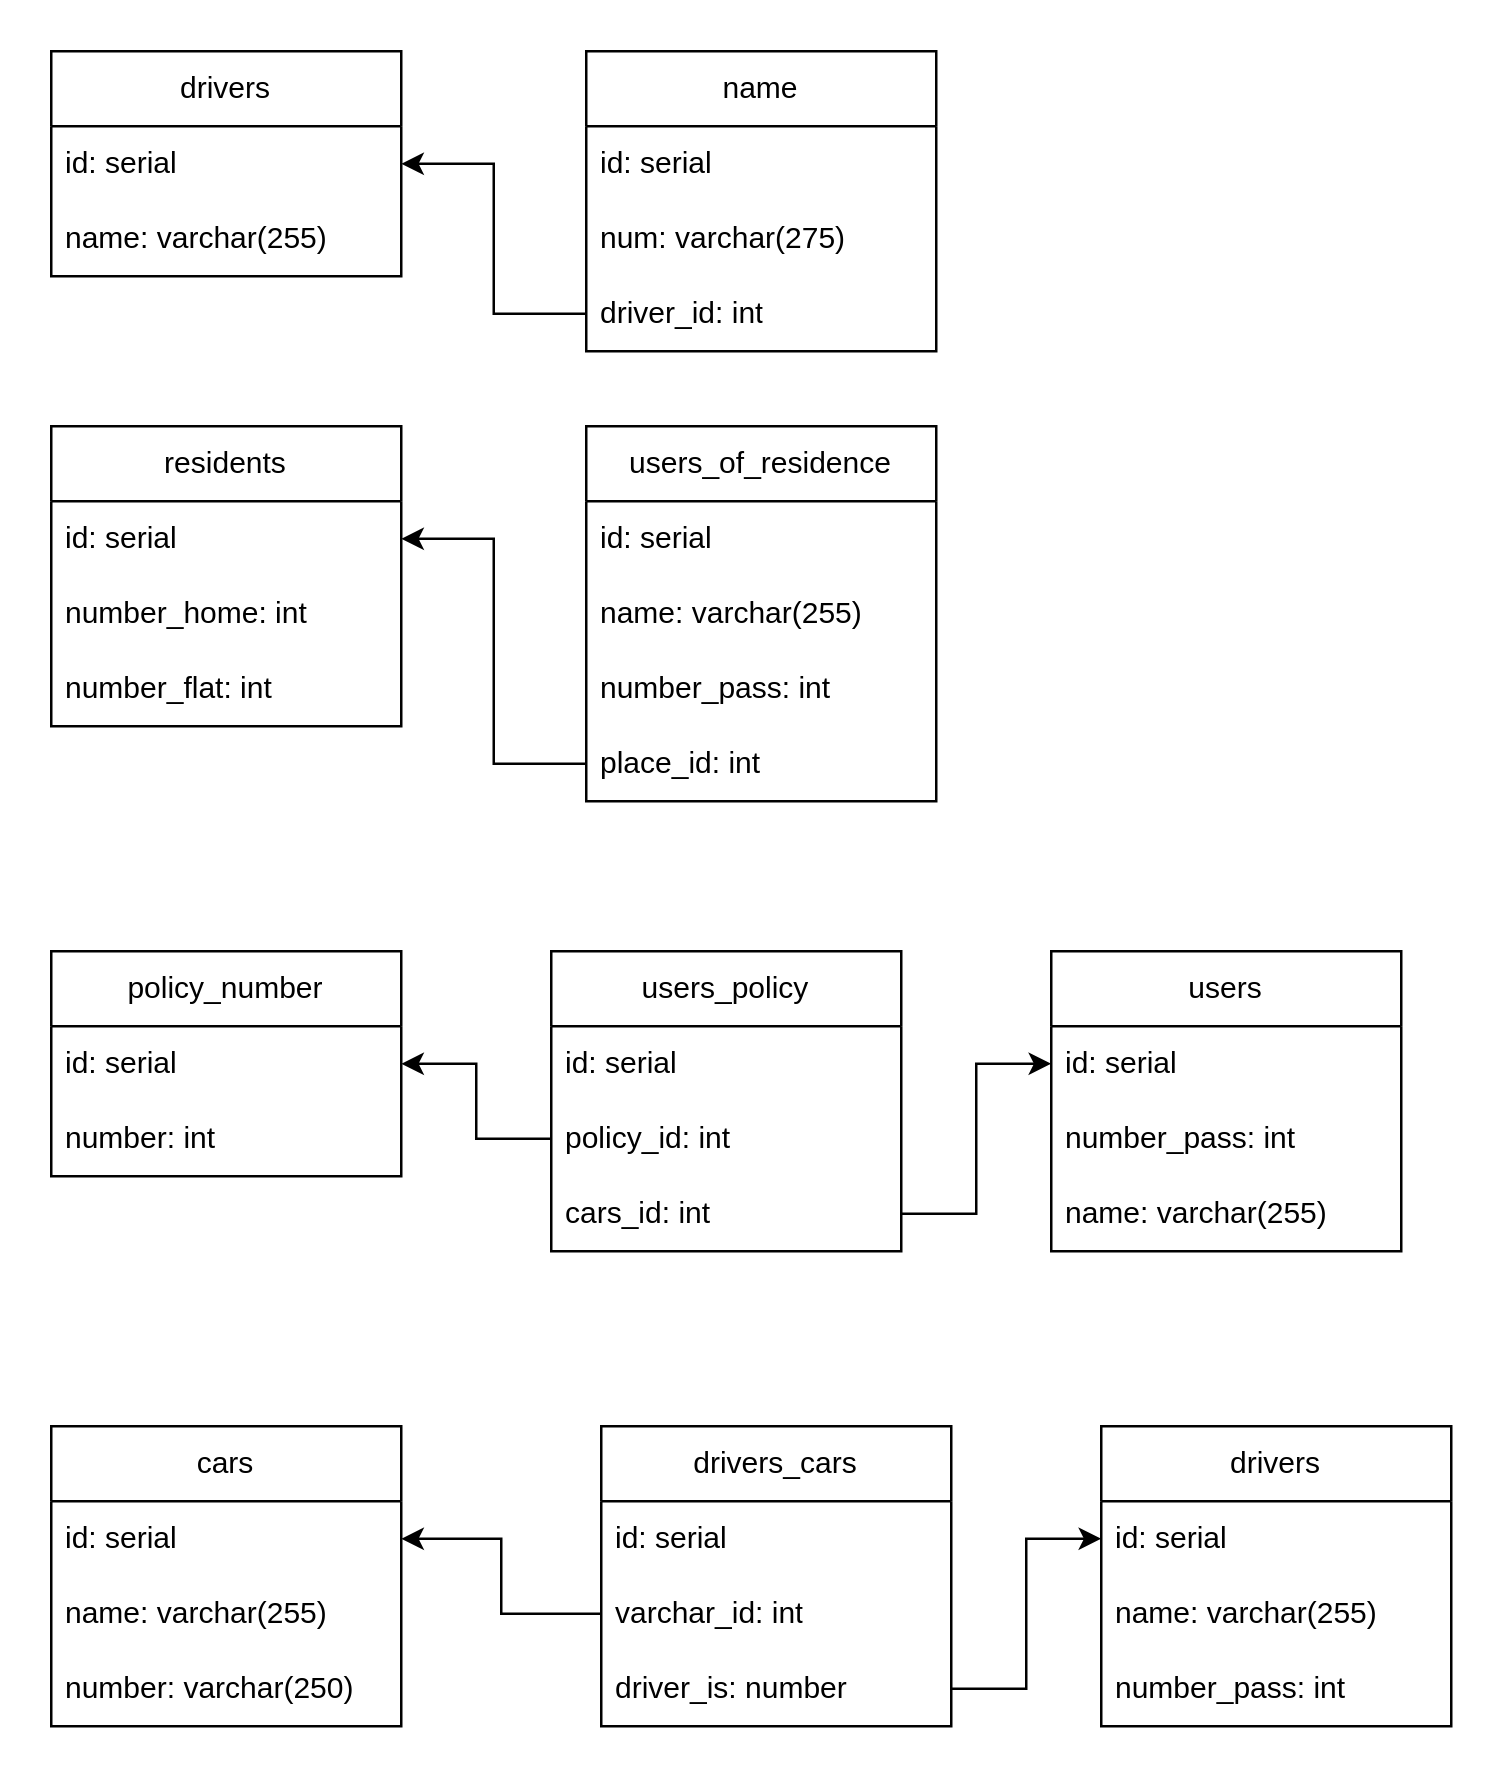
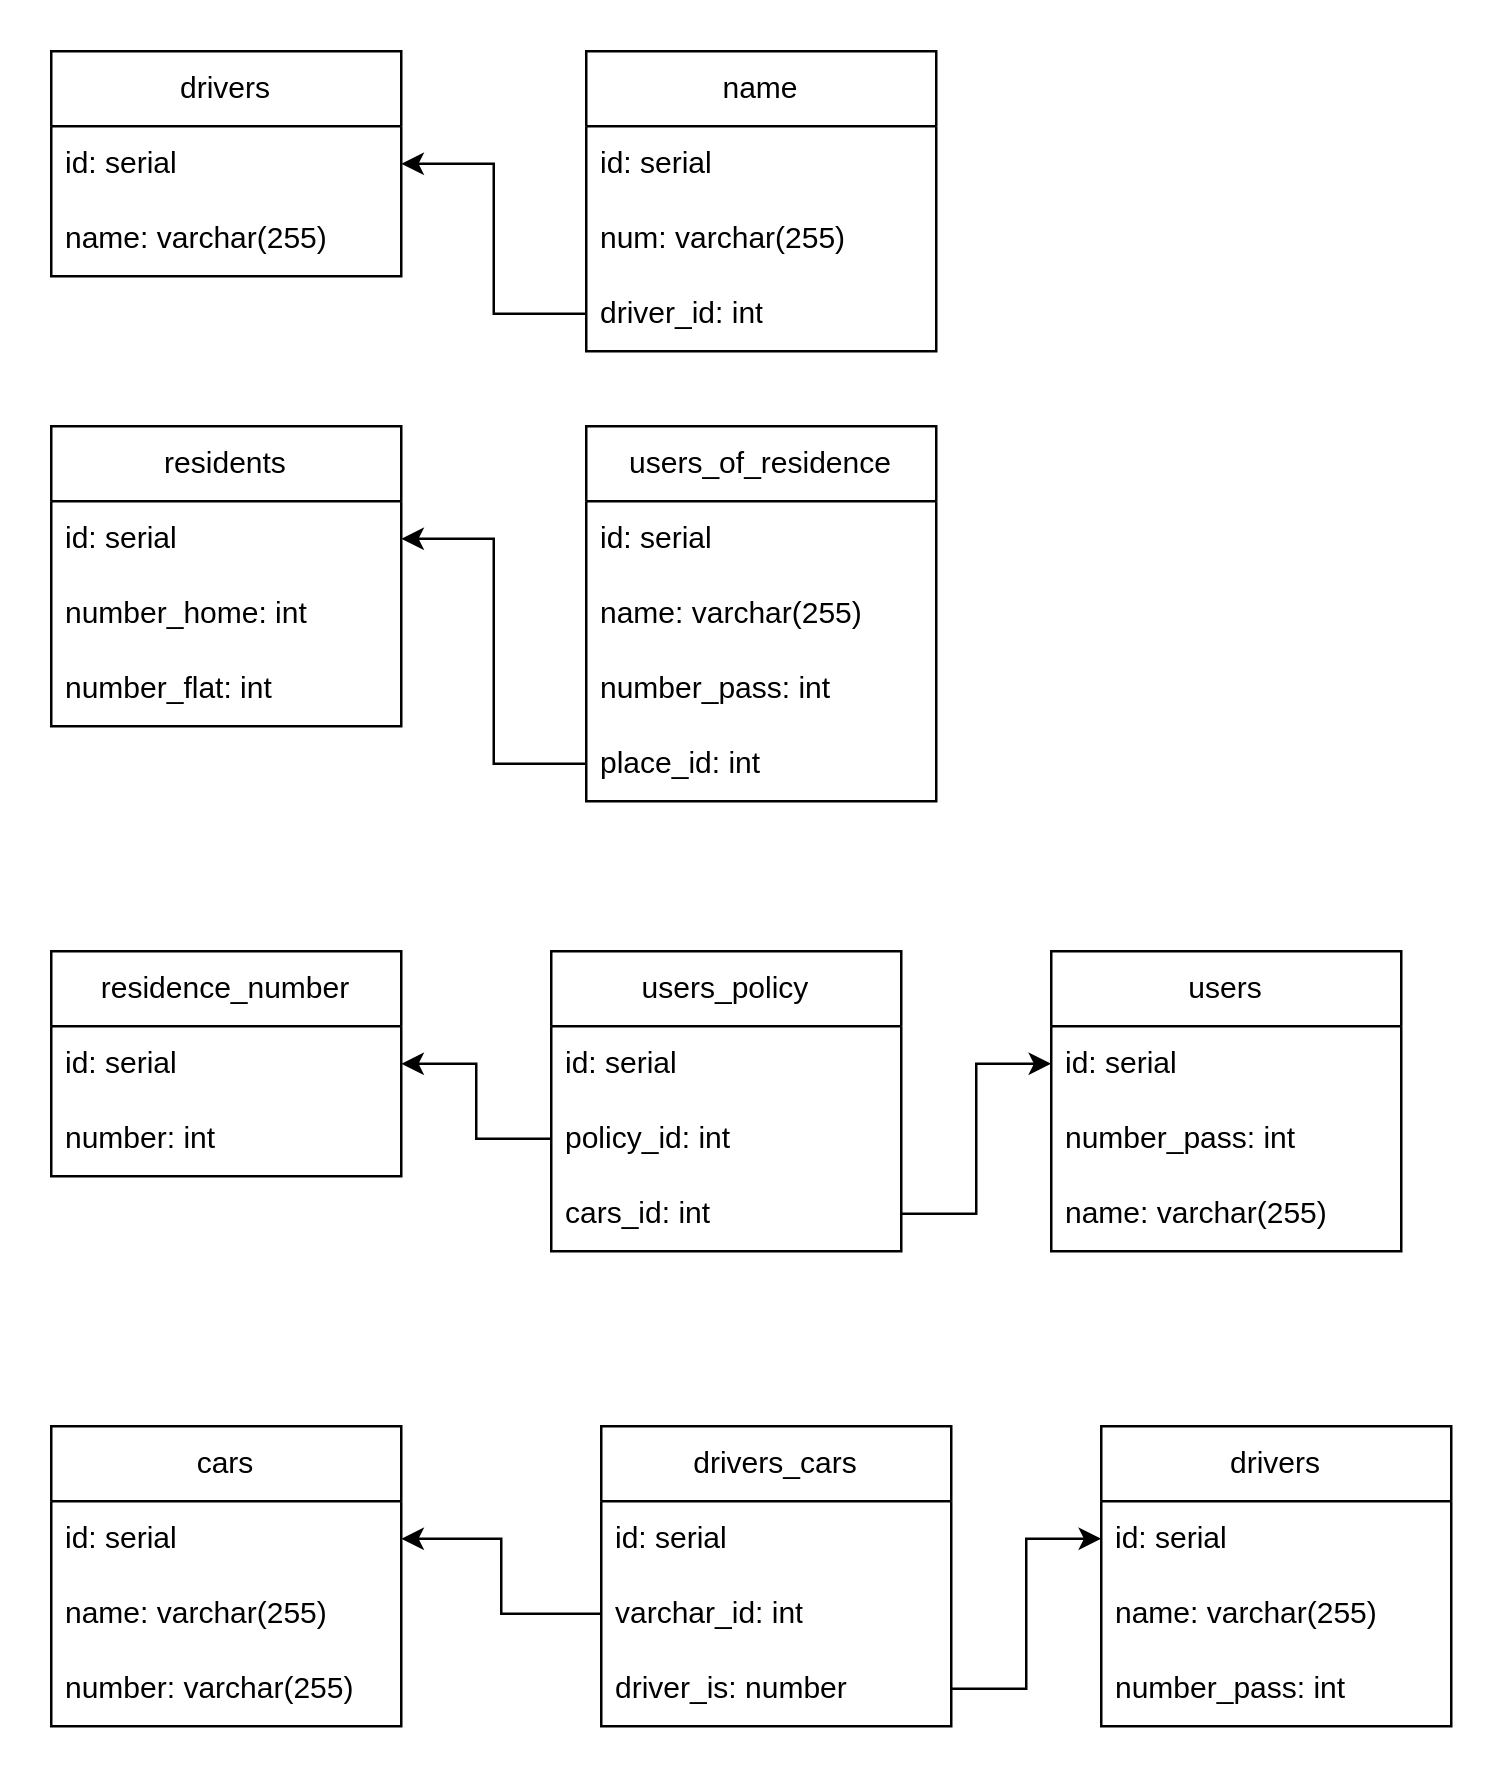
node "num: varchar(275)": label "num: varchar(275)" -> "num: varchar(255)"
node "policy_number": label "policy_number" -> "residence_number"
node "number: varchar(250)": label "number: varchar(250)" -> "number: varchar(255)"
